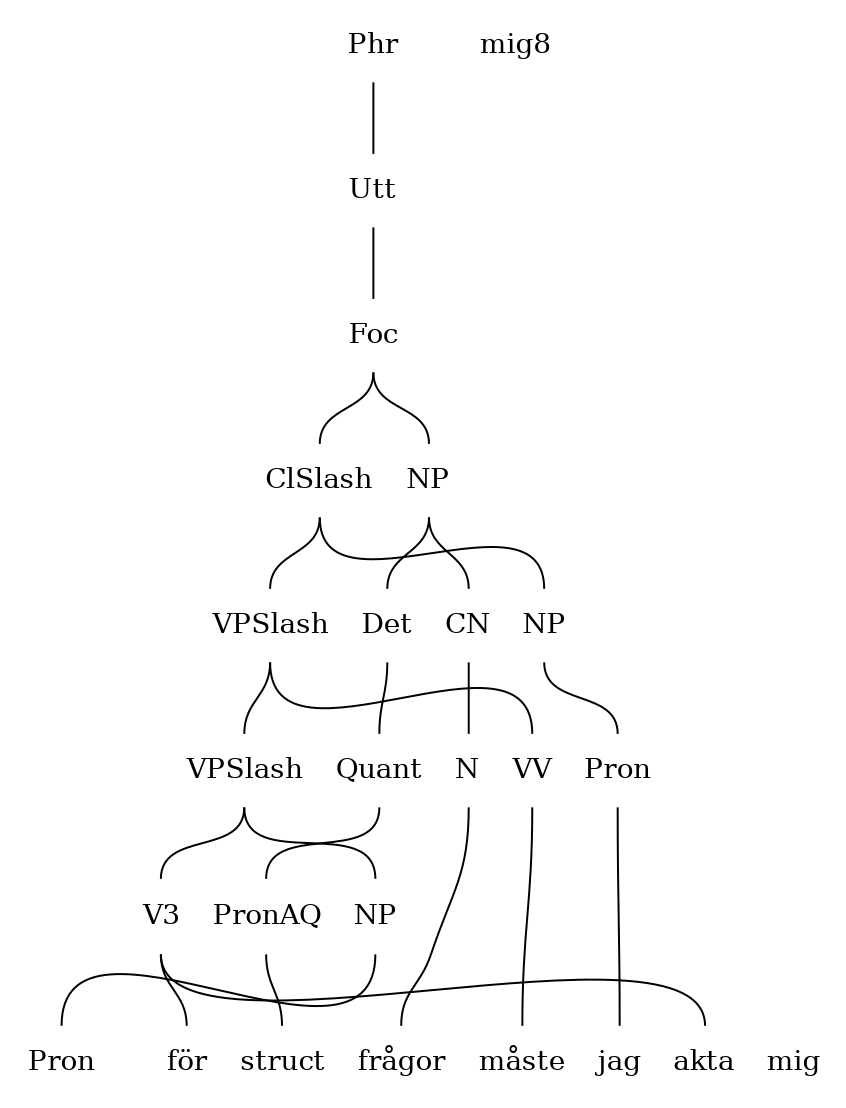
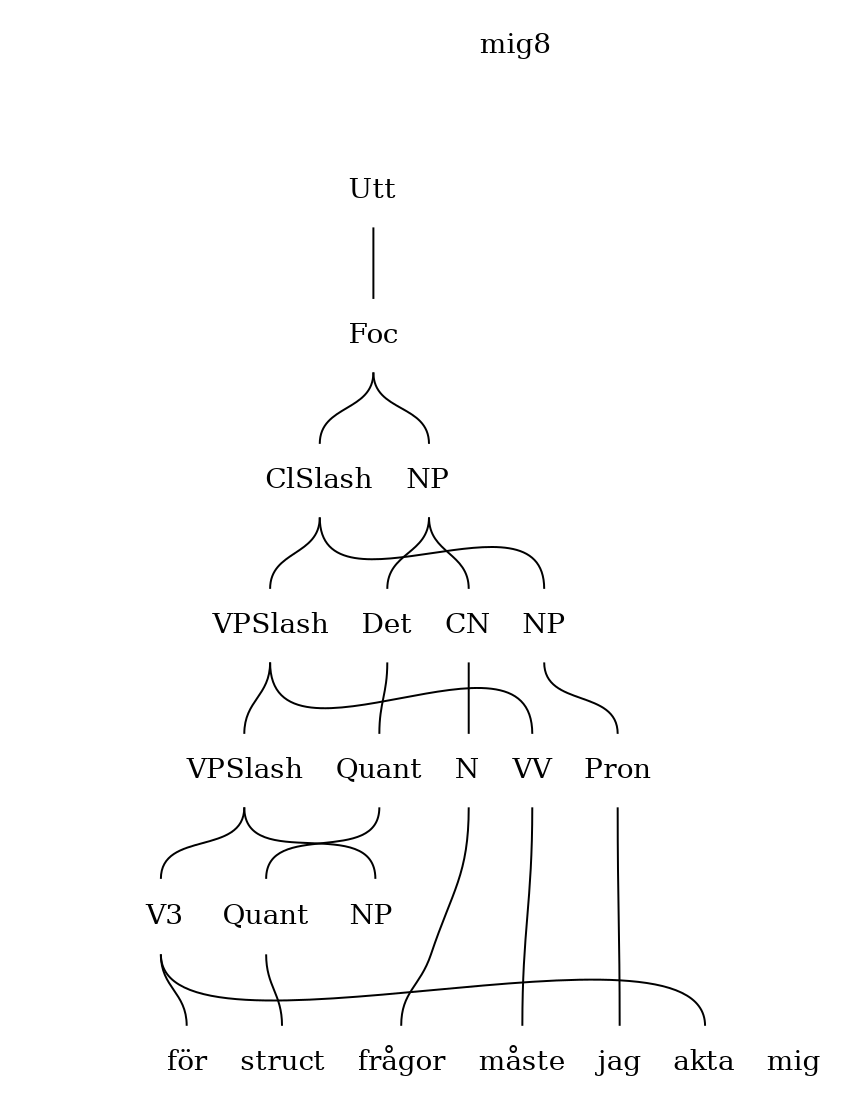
node "Phr": removed
node "V3": text "PronAQ" -> "Quant"
node "Pron": removed
